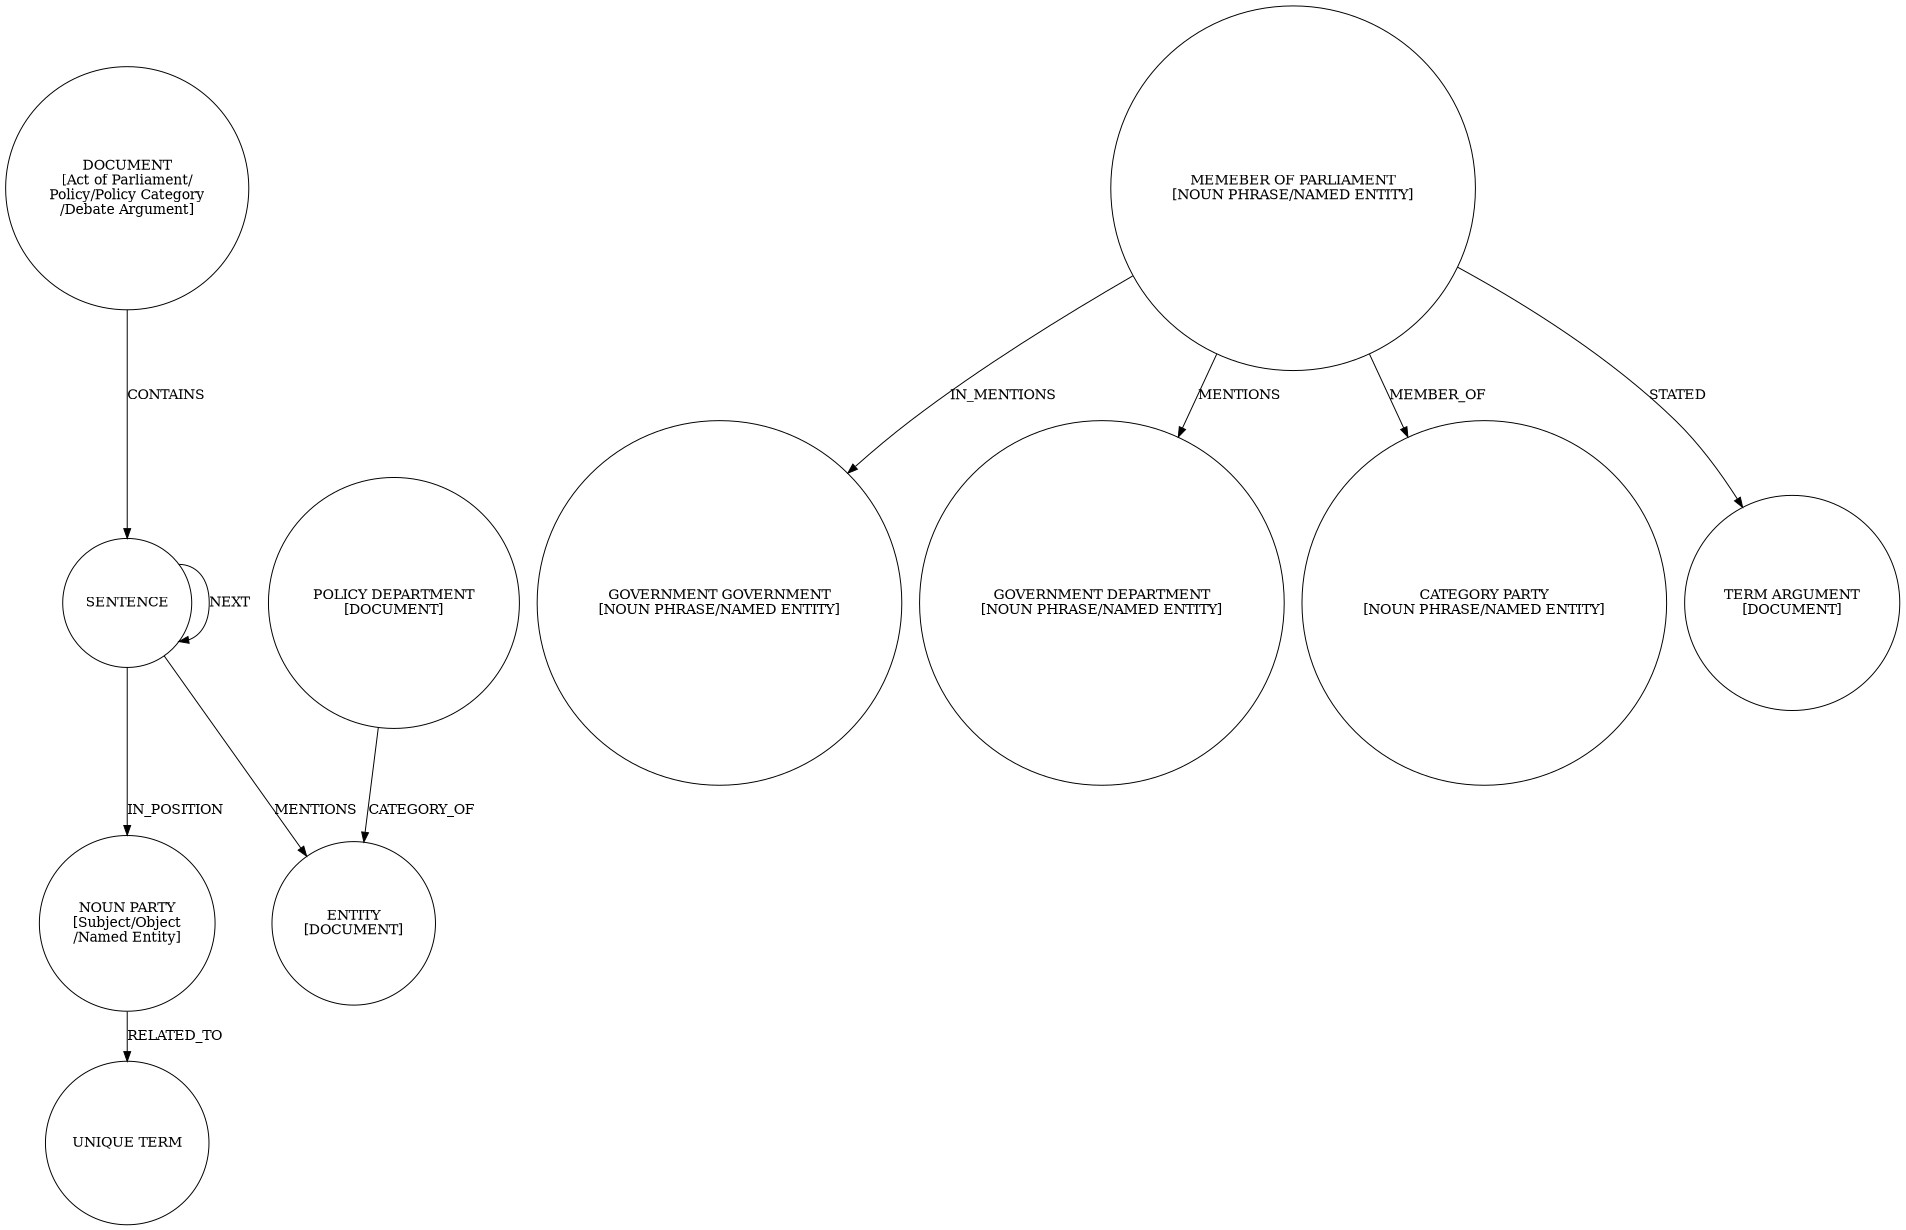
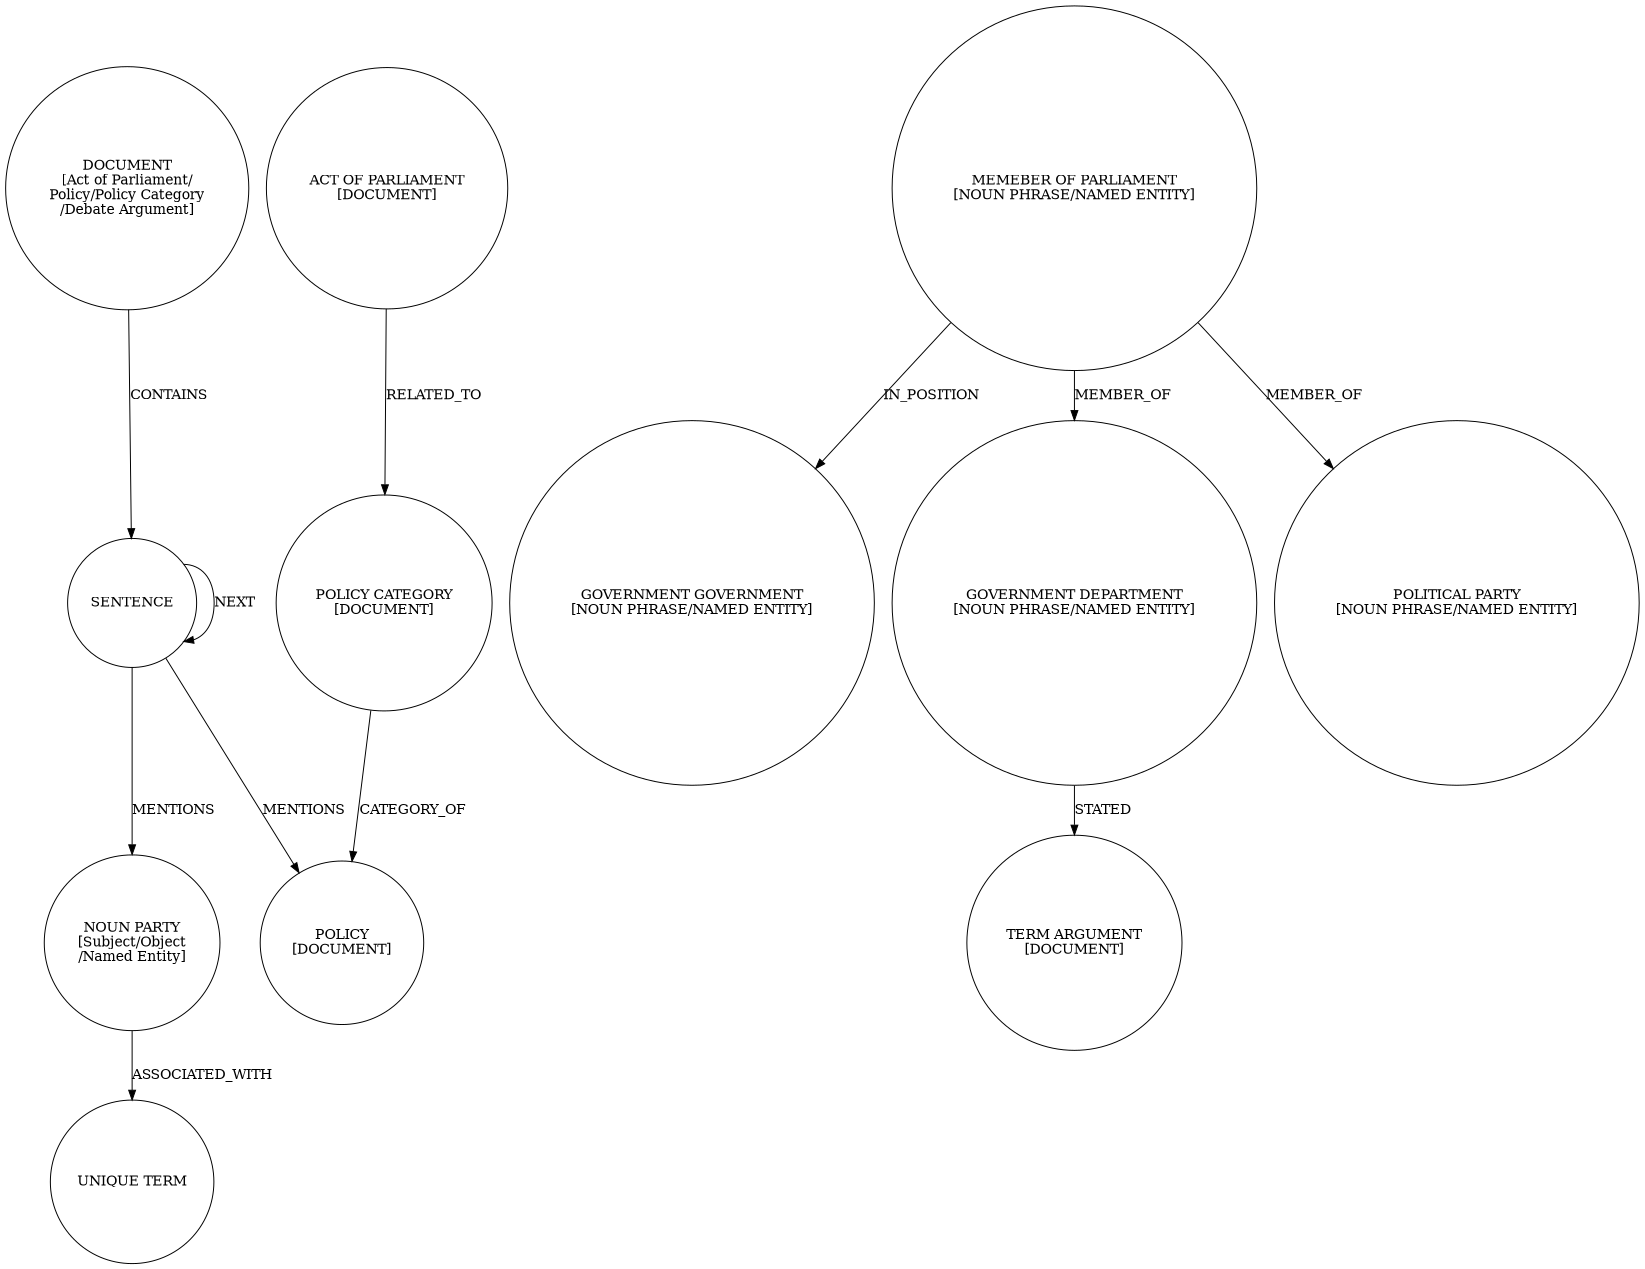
node "ACT OF PARLIAMENT [DOCUMENT]": added
edge "MEMEBER OF PARLIAMENT [NOUN PHRASE/NAMED ENTITY]" -> "TERM ARGUMENT [DOCUMENT]": now "GOVERNMENT DEPARTMENT [NOUN PHRASE/NAMED ENTITY]" -> "TERM ARGUMENT [DOCUMENT]"
edge "MEMEBER OF PARLIAMENT [NOUN PHRASE/NAMED ENTITY]" -> "GOVERNMENT GOVERNMENT [NOUN PHRASE/NAMED ENTITY]": label "IN_MENTIONS" -> "IN_POSITION"
edge "MEMEBER OF PARLIAMENT [NOUN PHRASE/NAMED ENTITY]" -> "GOVERNMENT DEPARTMENT [NOUN PHRASE/NAMED ENTITY]": label "MENTIONS" -> "MEMBER_OF"
node "POLICY DEPARTMENT [DOCUMENT]": label "POLICY DEPARTMENT [DOCUMENT]" -> "POLICY CATEGORY [DOCUMENT]"
node "CATEGORY PARTY [NOUN PHRASE/NAMED ENTITY]": label "CATEGORY PARTY [NOUN PHRASE/NAMED ENTITY]" -> "POLITICAL PARTY [NOUN PHRASE/NAMED ENTITY]"
edge "SENTENCE" -> "NOUN PARTY [Subject/Object /Named Entity]": label "IN_POSITION" -> "MENTIONS"
node "ENTITY [DOCUMENT]": label "ENTITY [DOCUMENT]" -> "POLICY [DOCUMENT]"
edge "NOUN PARTY [Subject/Object /Named Entity]" -> "UNIQUE TERM": label "RELATED_TO" -> "ASSOCIATED_WITH"
